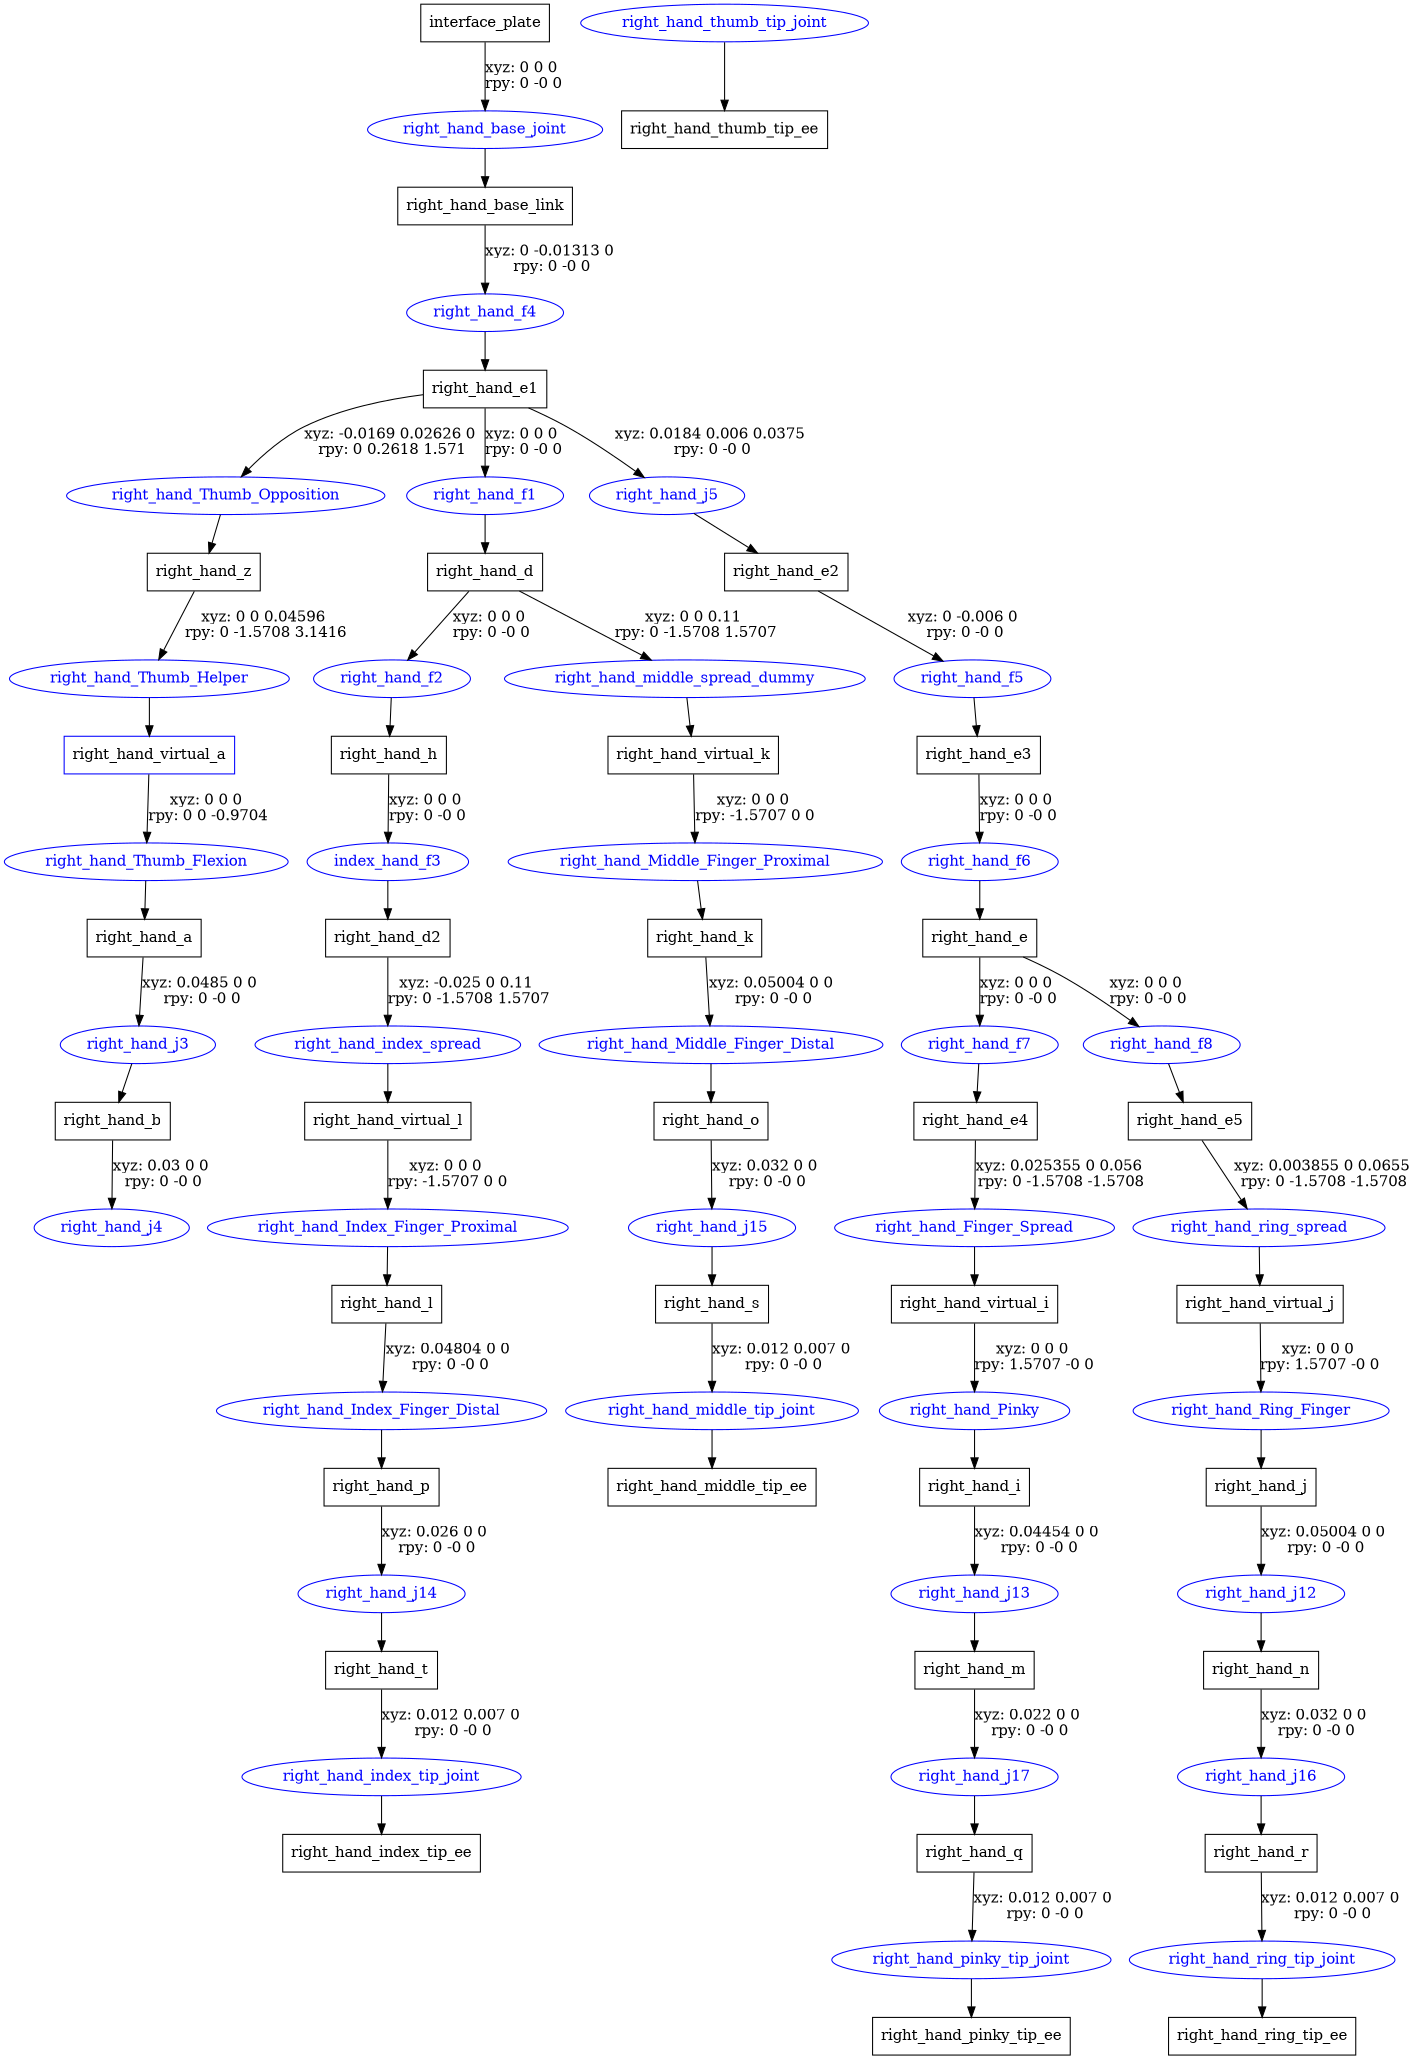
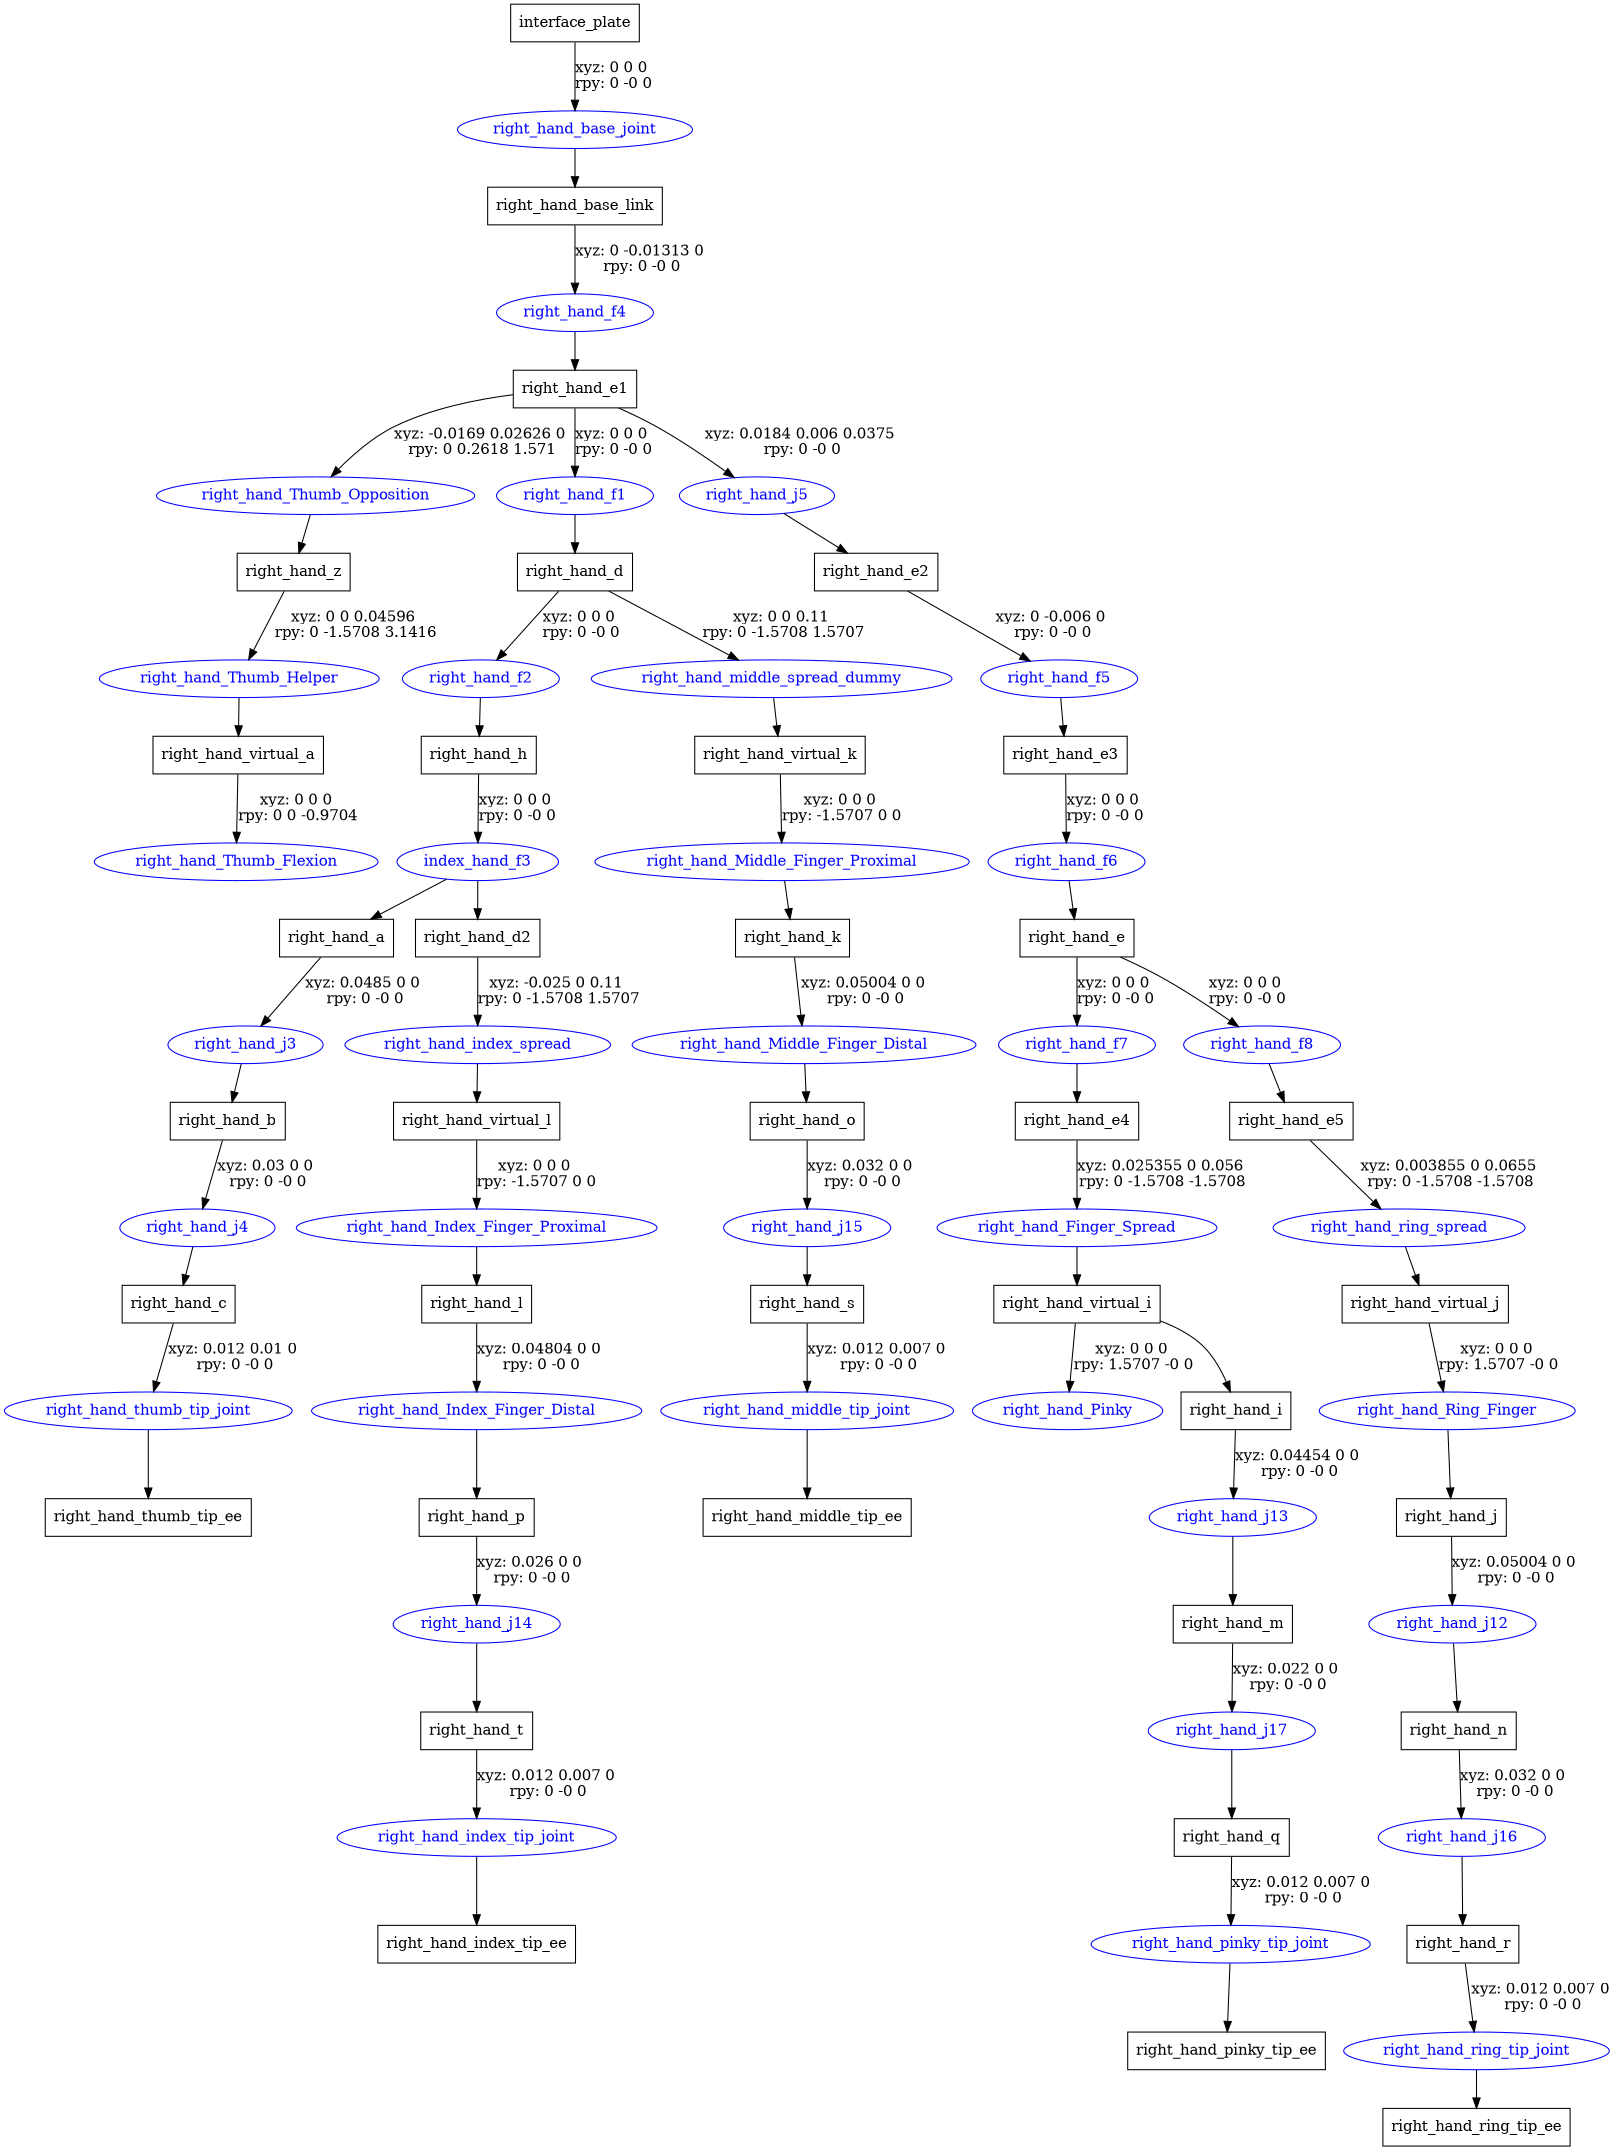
node "right_hand_virtual_a": color blue -> black
edge "right_hand_Thumb_Flexion" -> "right_hand_a": now "index_hand_f3" -> "right_hand_a"
node "right_hand_c": added
edge "right_hand_Pinky" -> "right_hand_i": now "right_hand_virtual_i" -> "right_hand_i"
